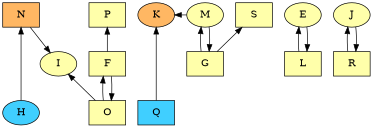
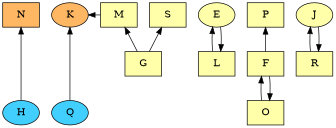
node "M": shape ellipse -> box
edge "M" -> "G": removed
node "I": removed
node "Q": shape box -> ellipse
